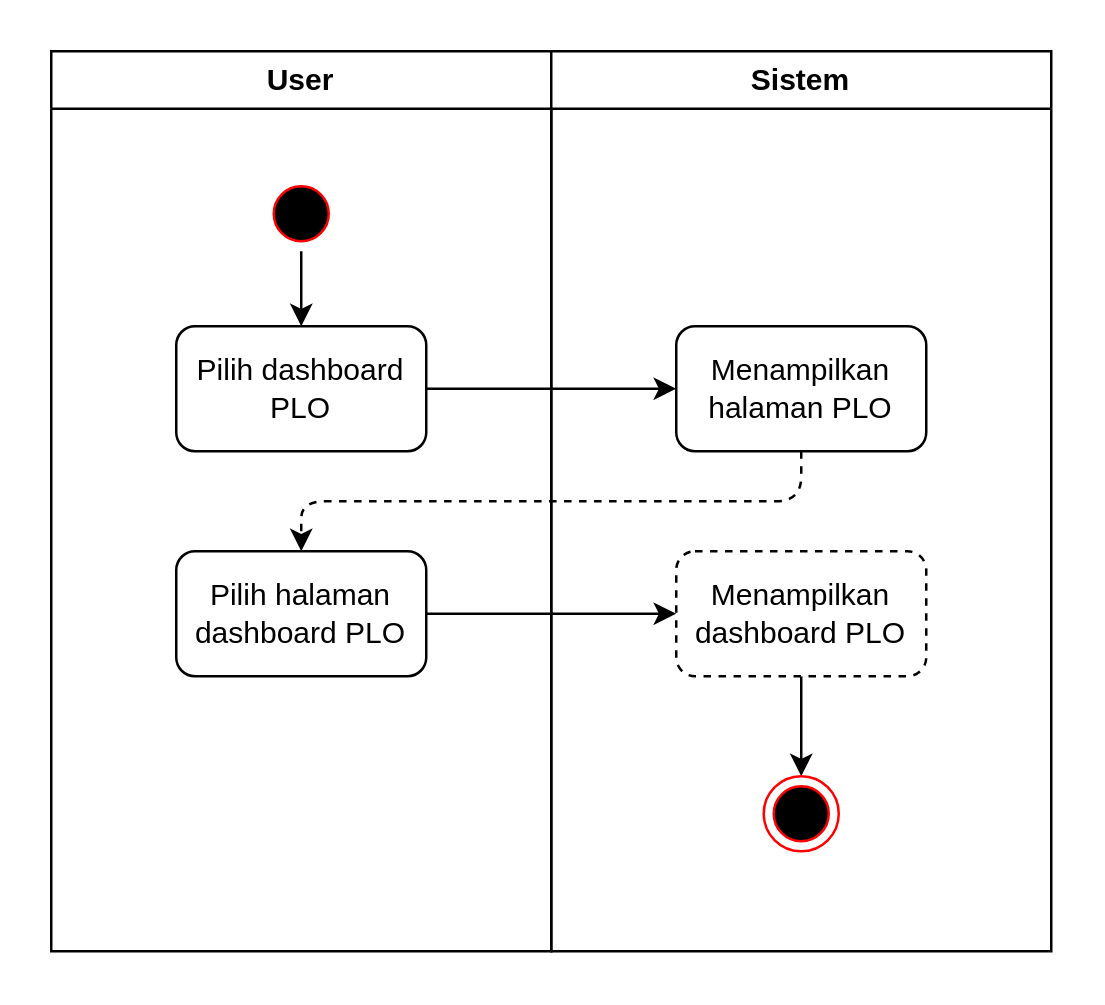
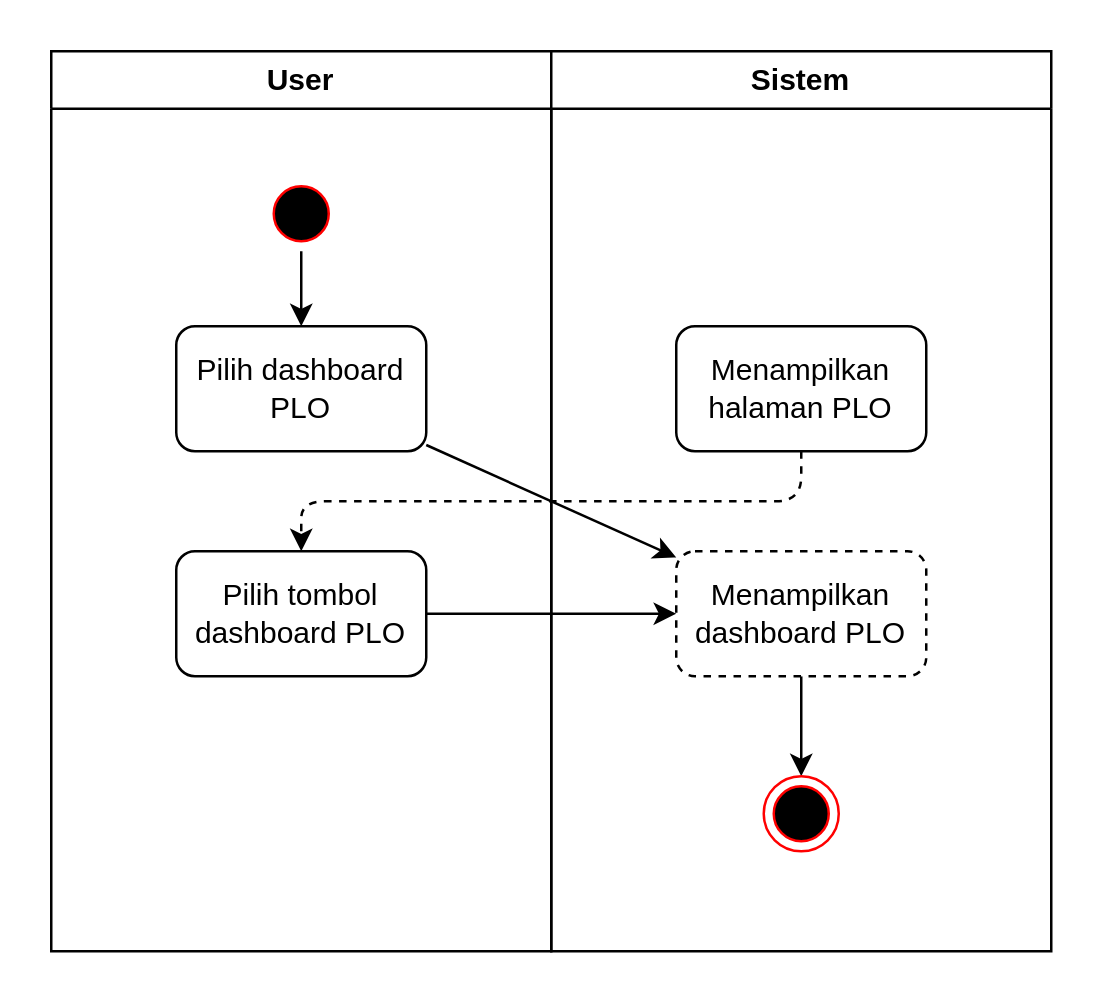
edge "Pilih dashboard PLO" -> "Menampilkan halaman PLO": now "Pilih dashboard PLO" -> "Menampilkan dashboard PLO"
node "Pilih halaman dashboard PLO": label "Pilih halaman dashboard PLO" -> "Pilih tombol dashboard PLO"
